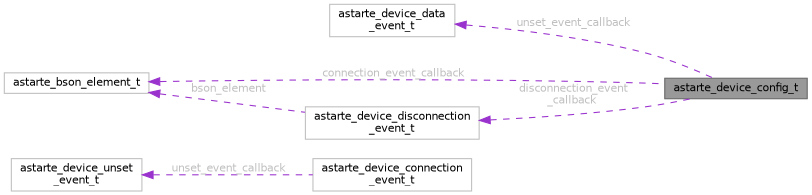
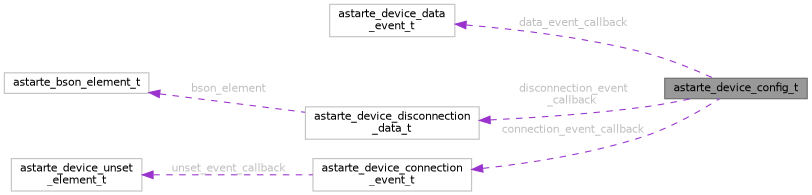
edge "astarte_device_config_t" -> "astarte_device_data _event_t": label " unset_event_callback" -> " data_event_callback"
edge "astarte_device_config_t" -> "astarte_bson_element_t": now "astarte_device_config_t" -> "astarte_device_connection _event_t"
node "astarte_device_disconnection _event_t": label "astarte_device_disconnection _event_t" -> "astarte_device_disconnection _data_t"
node "astarte_device_unset _event_t": label "astarte_device_unset _event_t" -> "astarte_device_unset _element_t"
